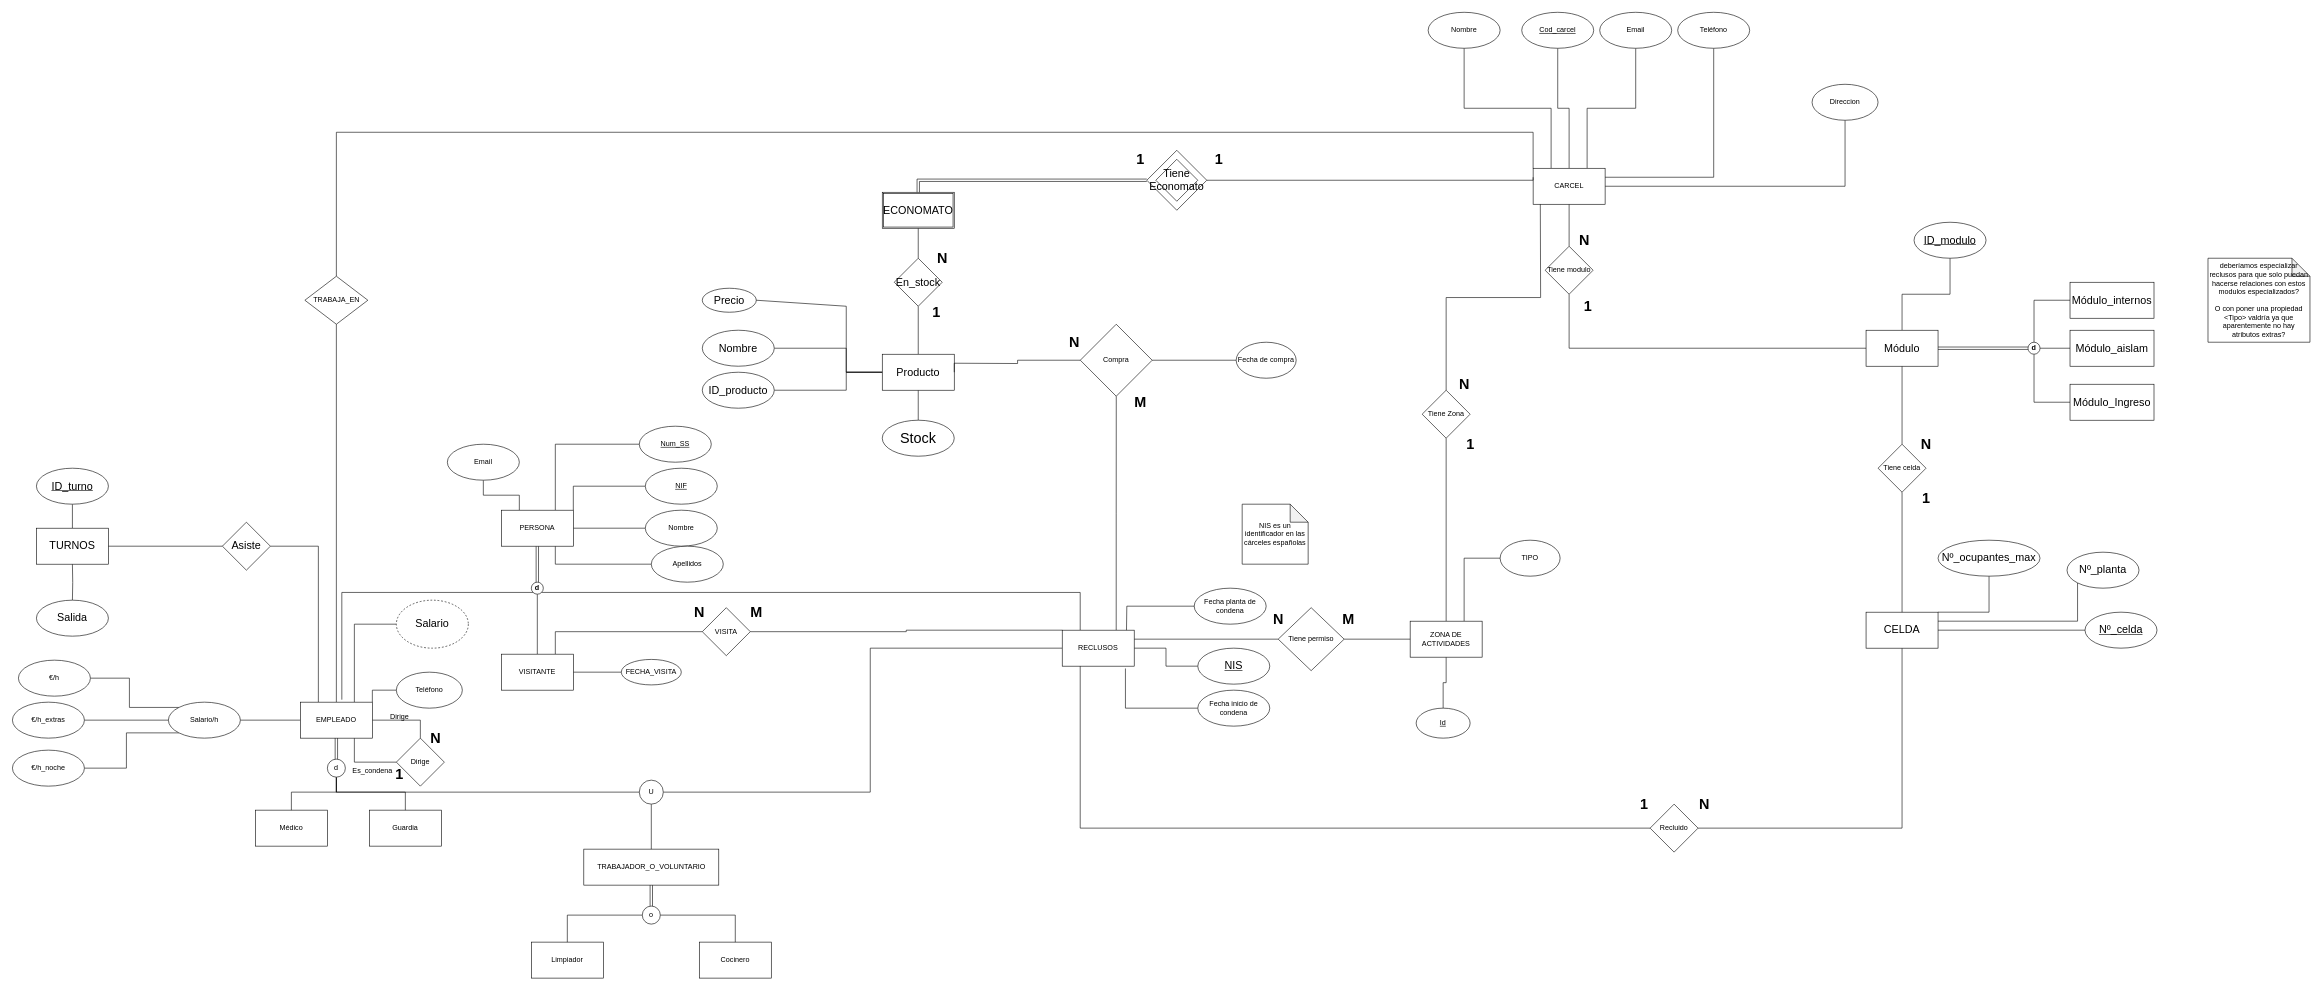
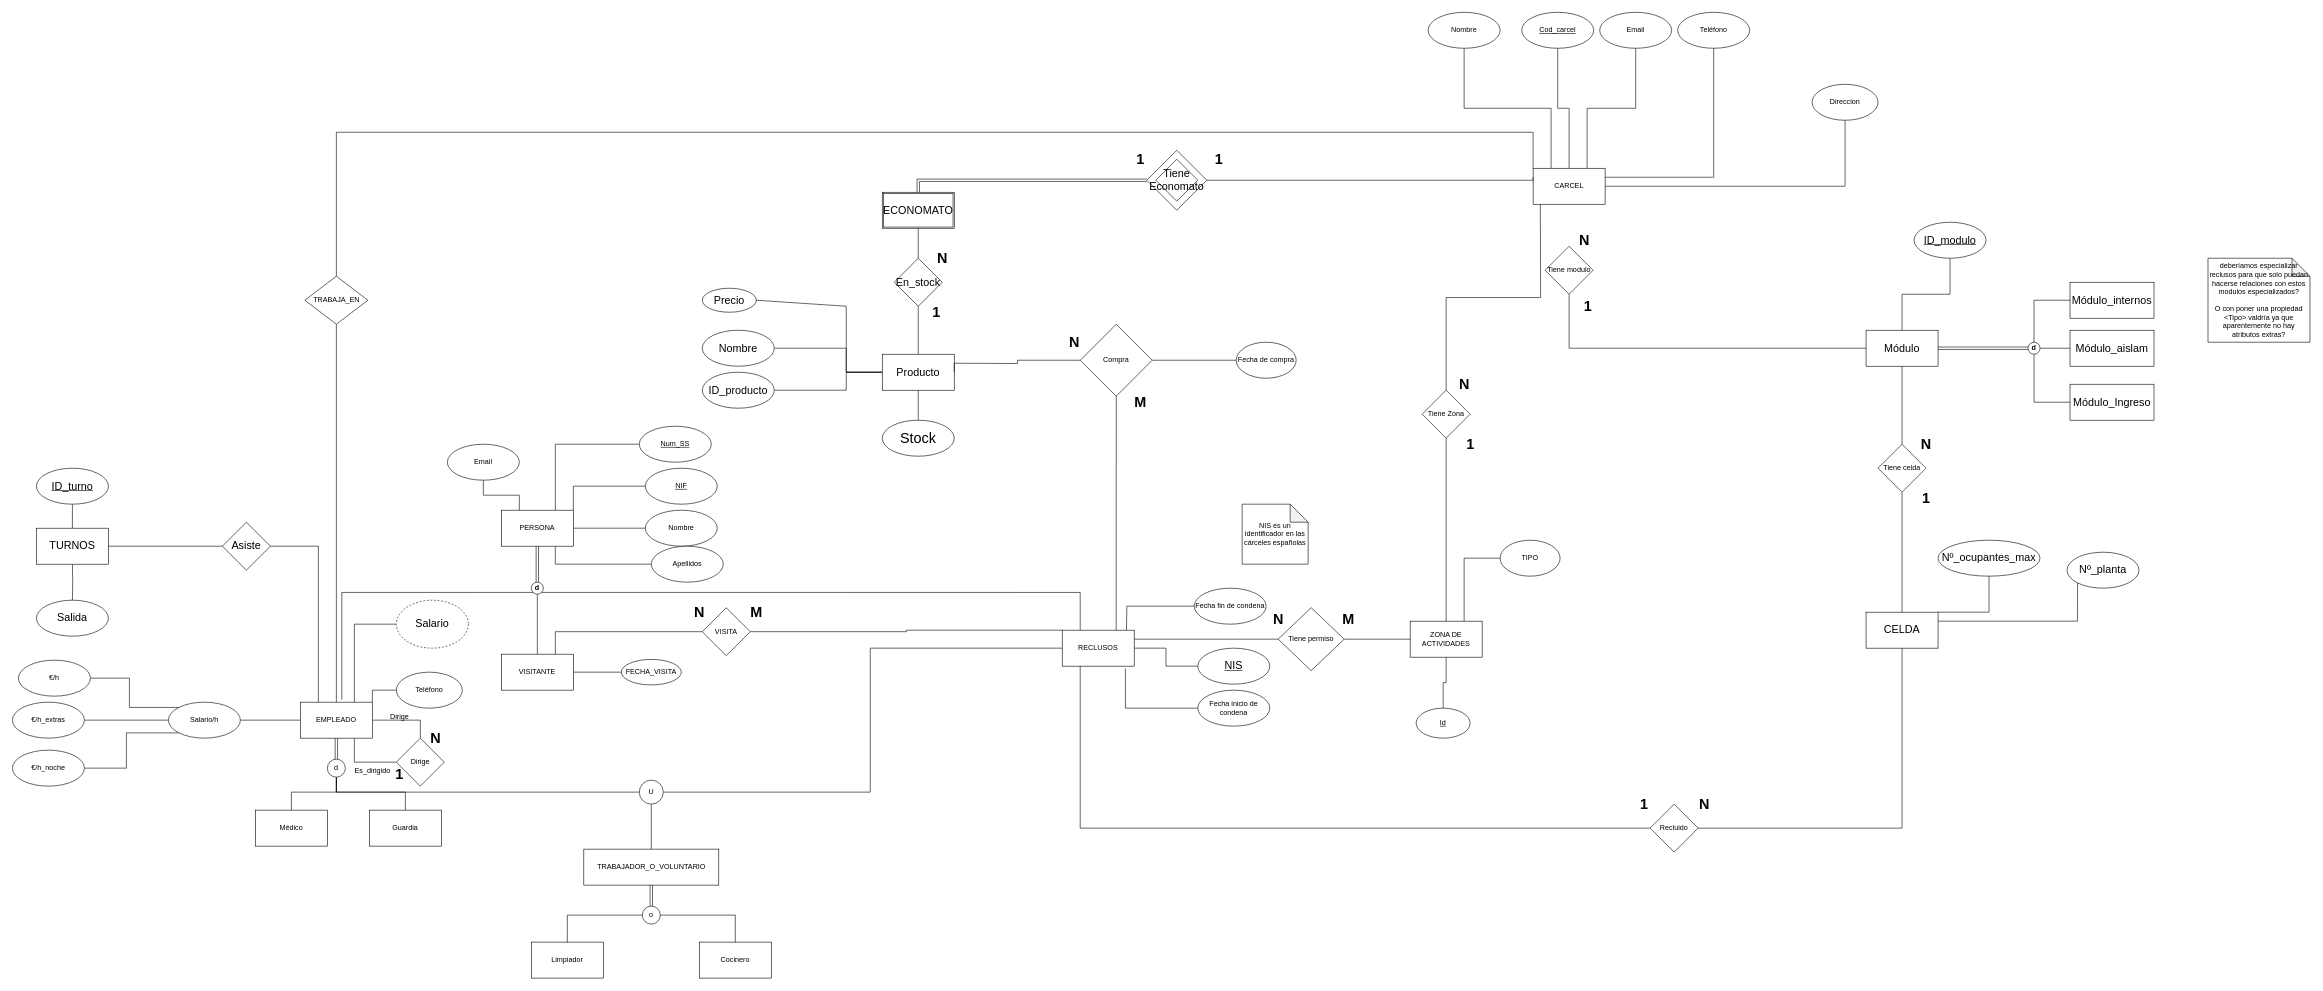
edge "CARCEL" -- "Tiene modulo": removed
node "Fecha planta de condena": label "Fecha planta de condena" -> "Fecha fin de condena"
edge "CELDA" -- "Nº_celda": removed
node "Nº_celda": removed
node "Es_condena": label "Es_condena" -> "Es_dirigido"
